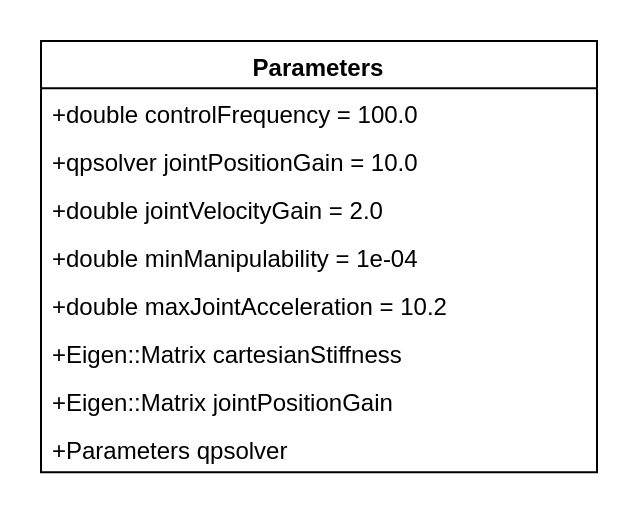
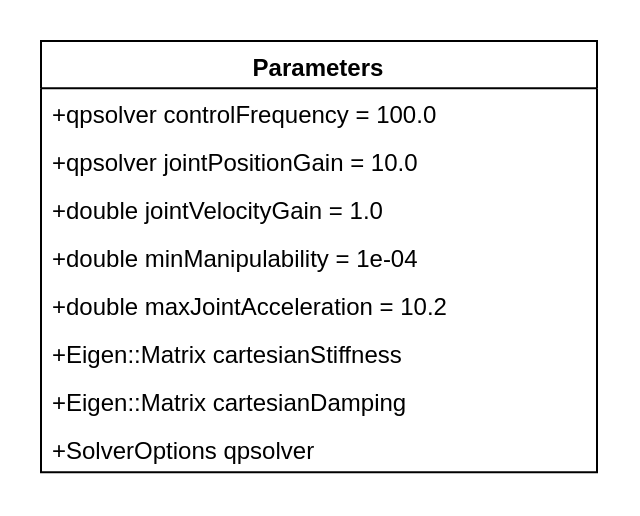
node "+double controlFrequency = 100.0": label "+double controlFrequency = 100.0" -> "+qpsolver controlFrequency = 100.0"
node "+double jointVelocityGain = 2.0": label "+double jointVelocityGain = 2.0" -> "+double jointVelocityGain = 1.0"
node "+Eigen::Matrix jointPositionGain": label "+Eigen::Matrix jointPositionGain" -> "+Eigen::Matrix cartesianDamping"
node "+Parameters qpsolver": label "+Parameters qpsolver" -> "+SolverOptions qpsolver"
